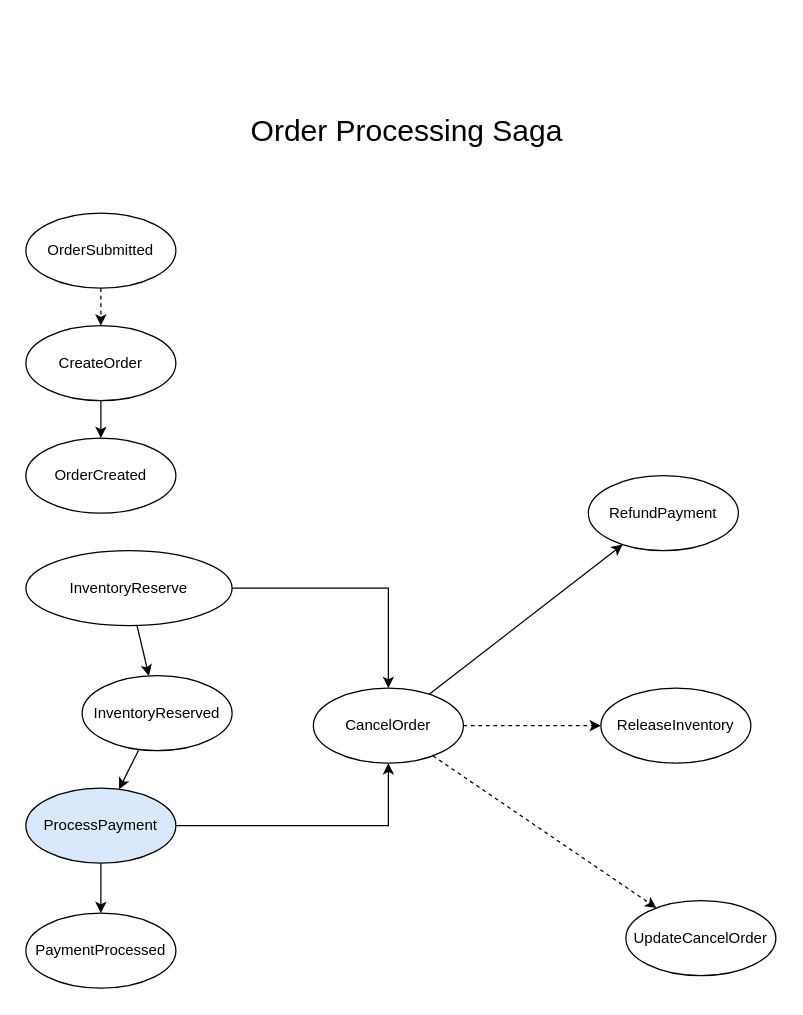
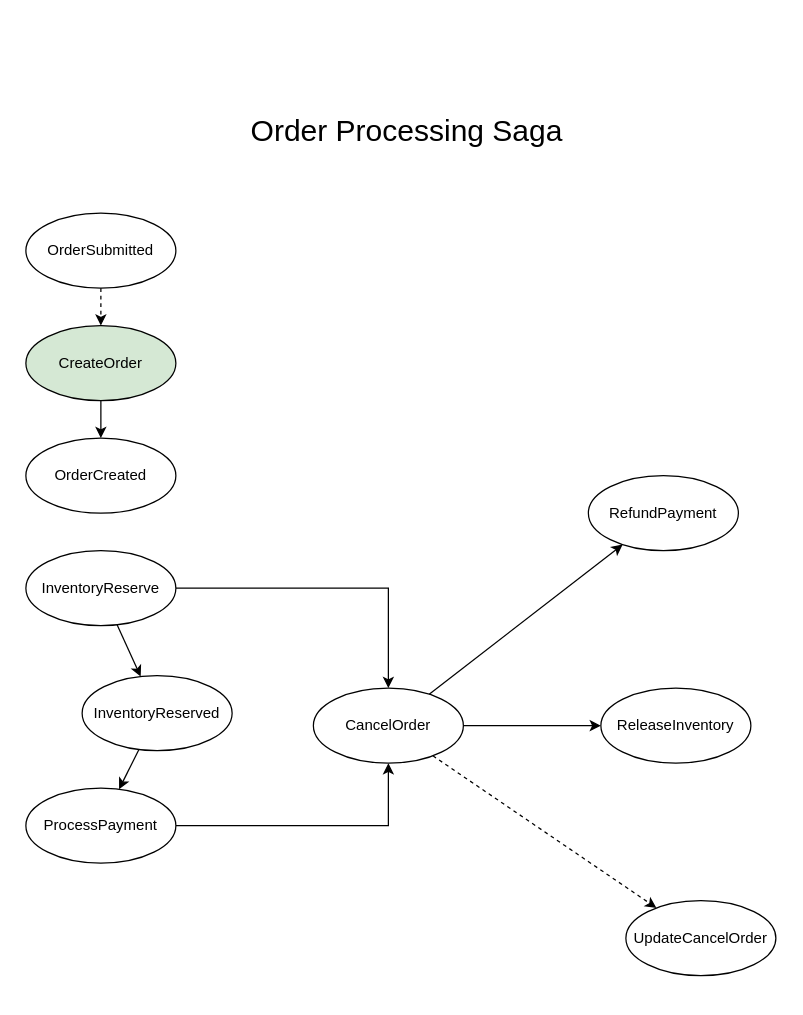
node "CreateOrder": fillcolor #ffffff -> #d5e8d4
node "InventoryReserve": size 206x75 -> 150x75
edge "CancelOrder" -> "ReleaseInventory": style dashed -> solid
node "ProcessPayment": fillcolor #dae8fc -> #ffffff
edge "ProcessPayment" -> "PaymentProcessed": removed
node "PaymentProcessed": removed
